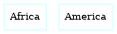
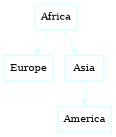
node "Europe": added
node "Asia": added
